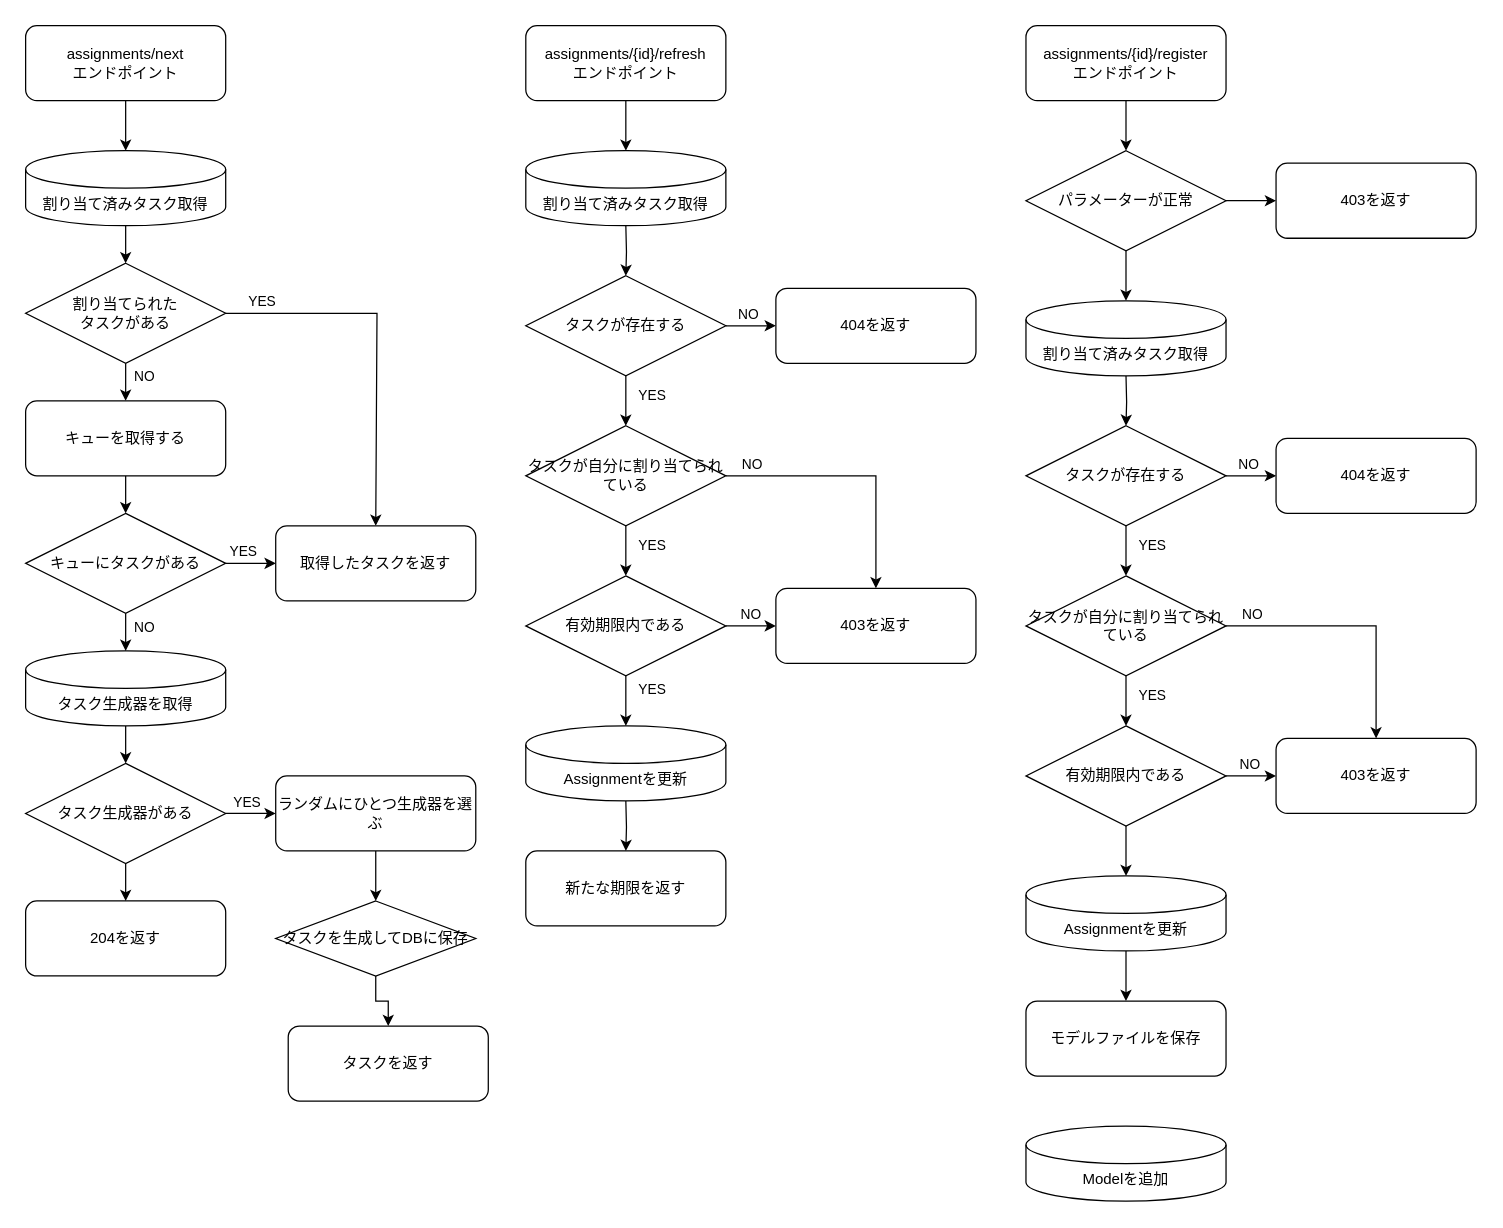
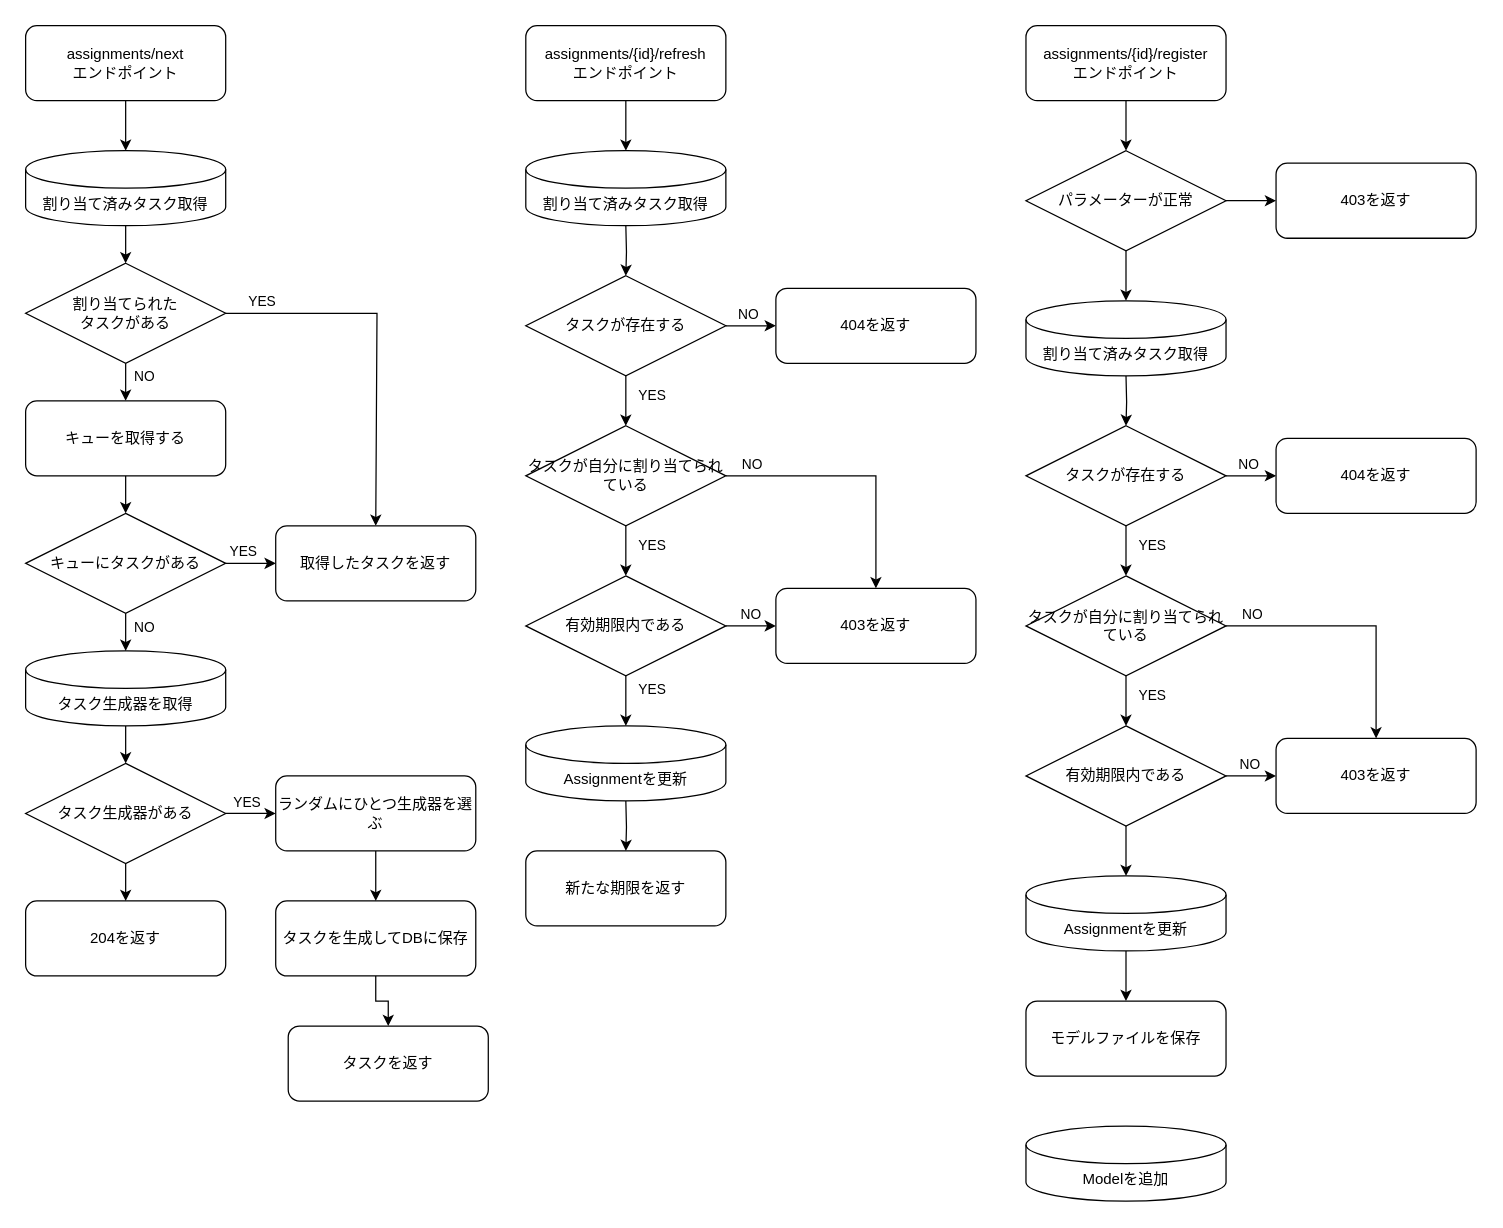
node "タスクを生成してDBに保存": shape diamond -> rounded rectangle
